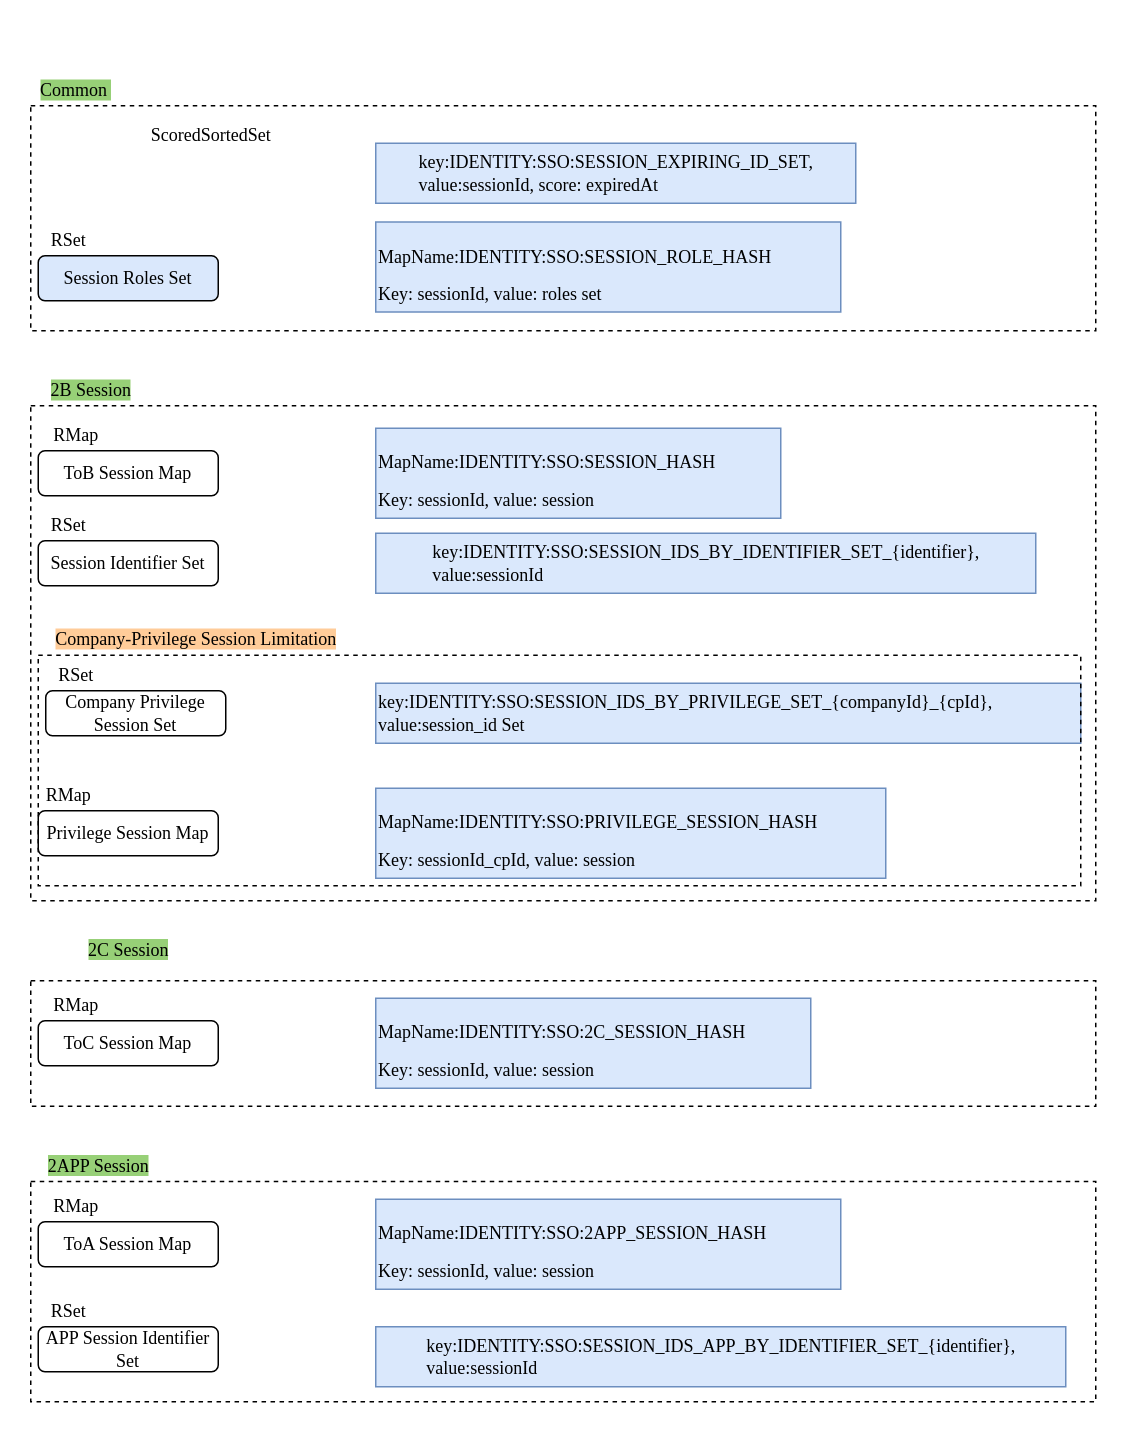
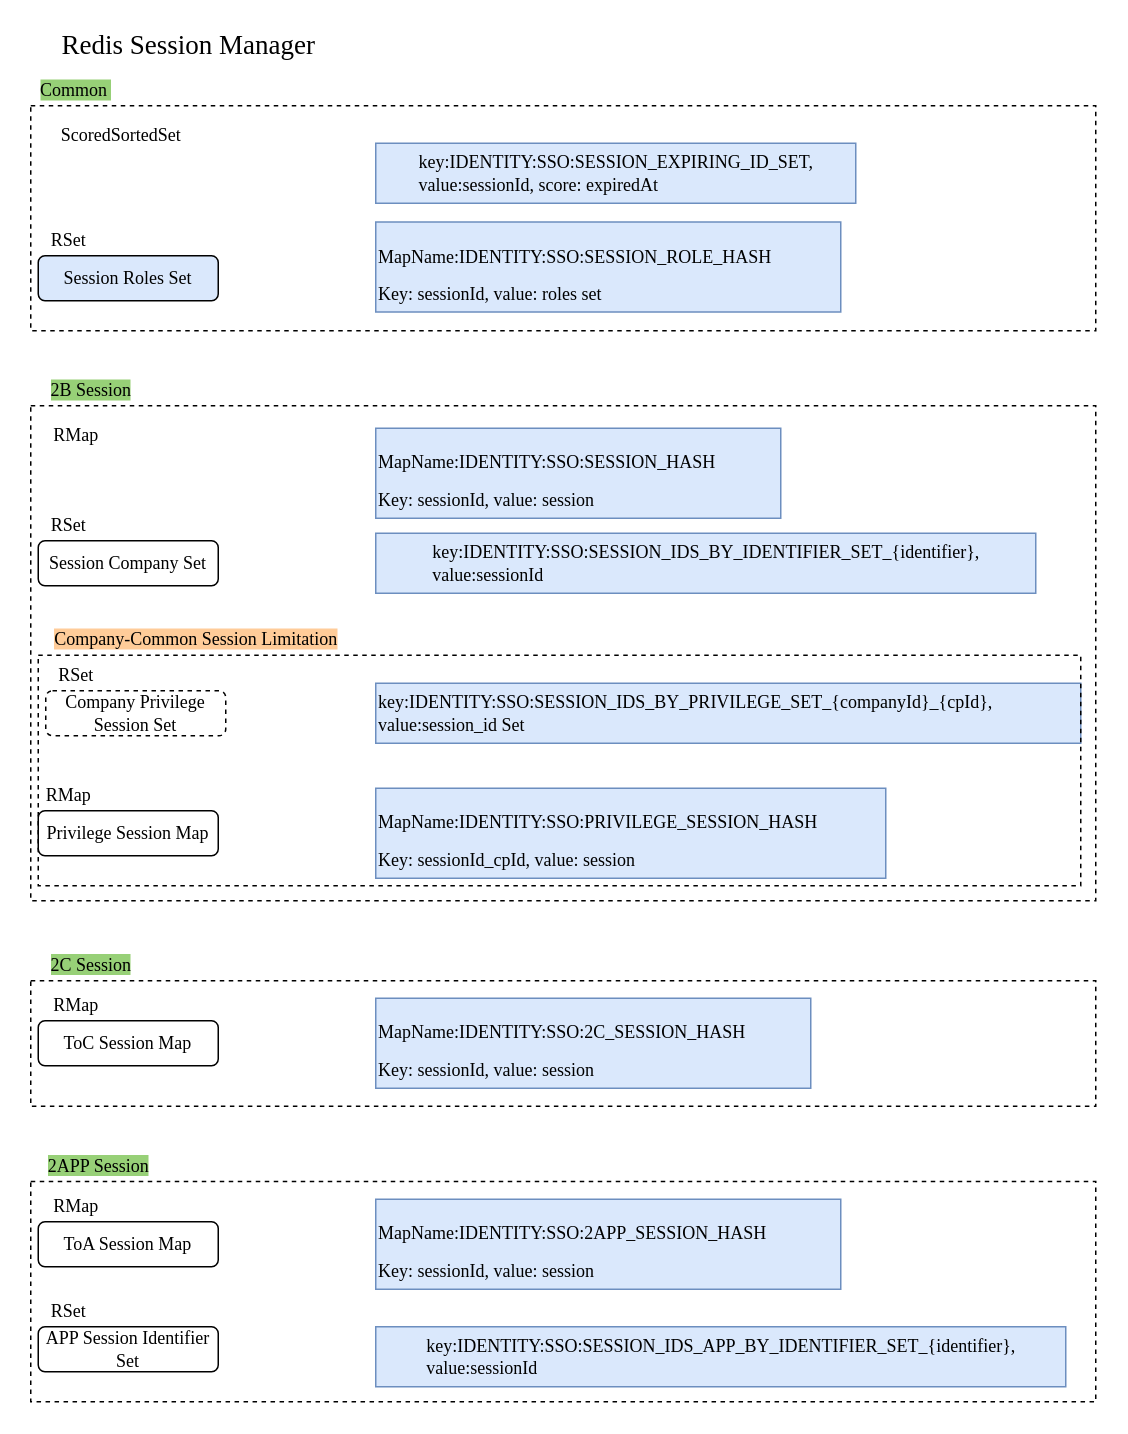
node "Redis Session Manager": added
node "ScoredSortedSet": moved (211, 136) -> (121, 136)
node "ToB Session Map": removed
node "Session Identifier Set": label "Session Identifier Set" -> "Session Company Set"
node "Company-Privilege Session Limitation": label "Company-Privilege Session Limitation" -> "Company-Common Session Limitation"
node "Company Privilege Session Set": style solid -> dashed
node "2C Session": moved (128, 951) -> (91, 966)
